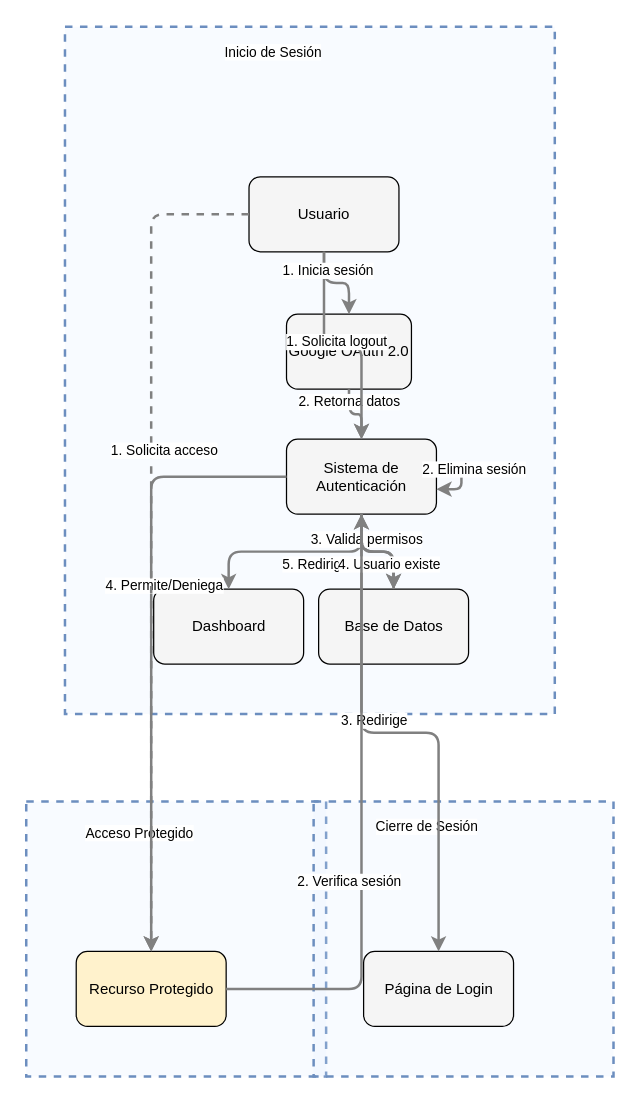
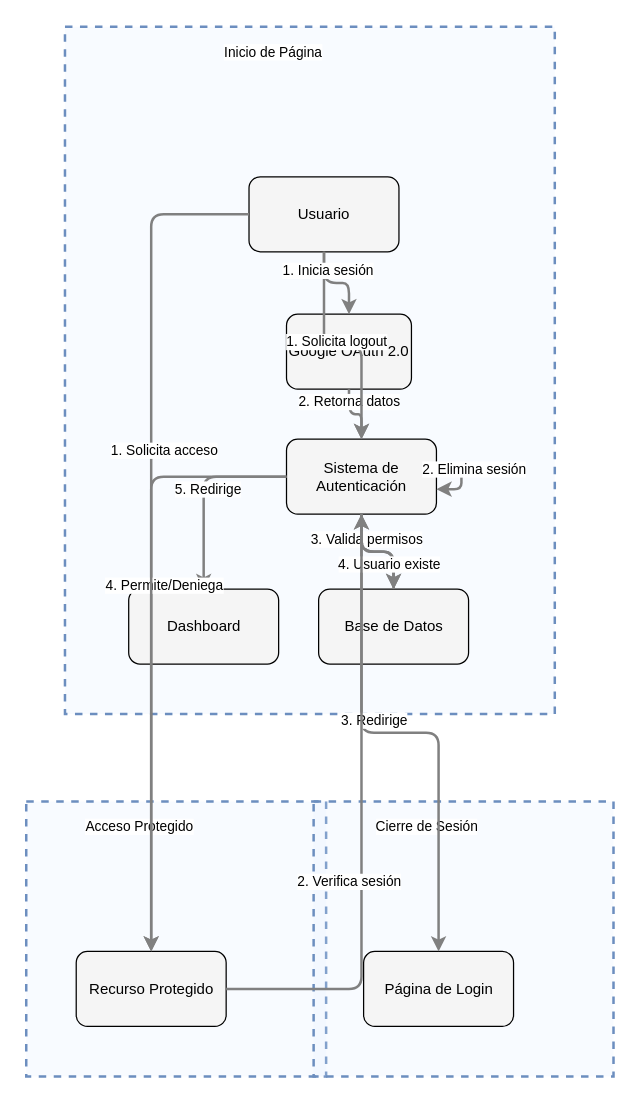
node "Inicio de Sesión": label "Inicio de Sesión" -> "Inicio de Página"
edge "Usuario" -> "Recurso Protegido": style dashed -> solid
node "Dashboard": moved (229, 627) -> (204, 627)
node "Acceso Protegido": size 205x44 -> 205x30
node "Recurso Protegido": fillcolor #fff2cc -> #f5f5f5
